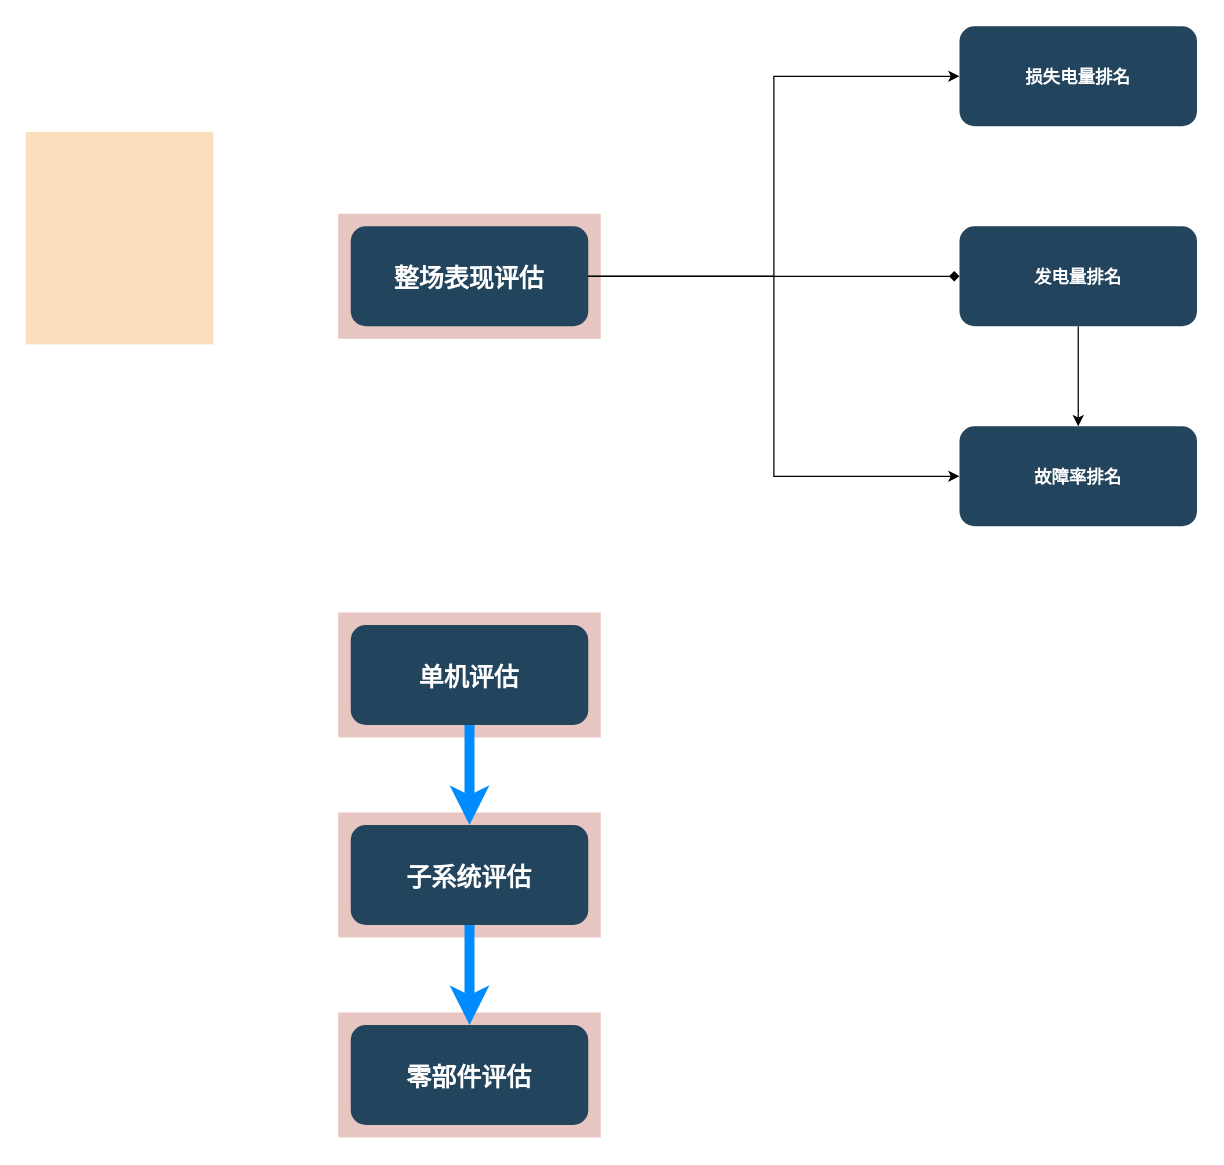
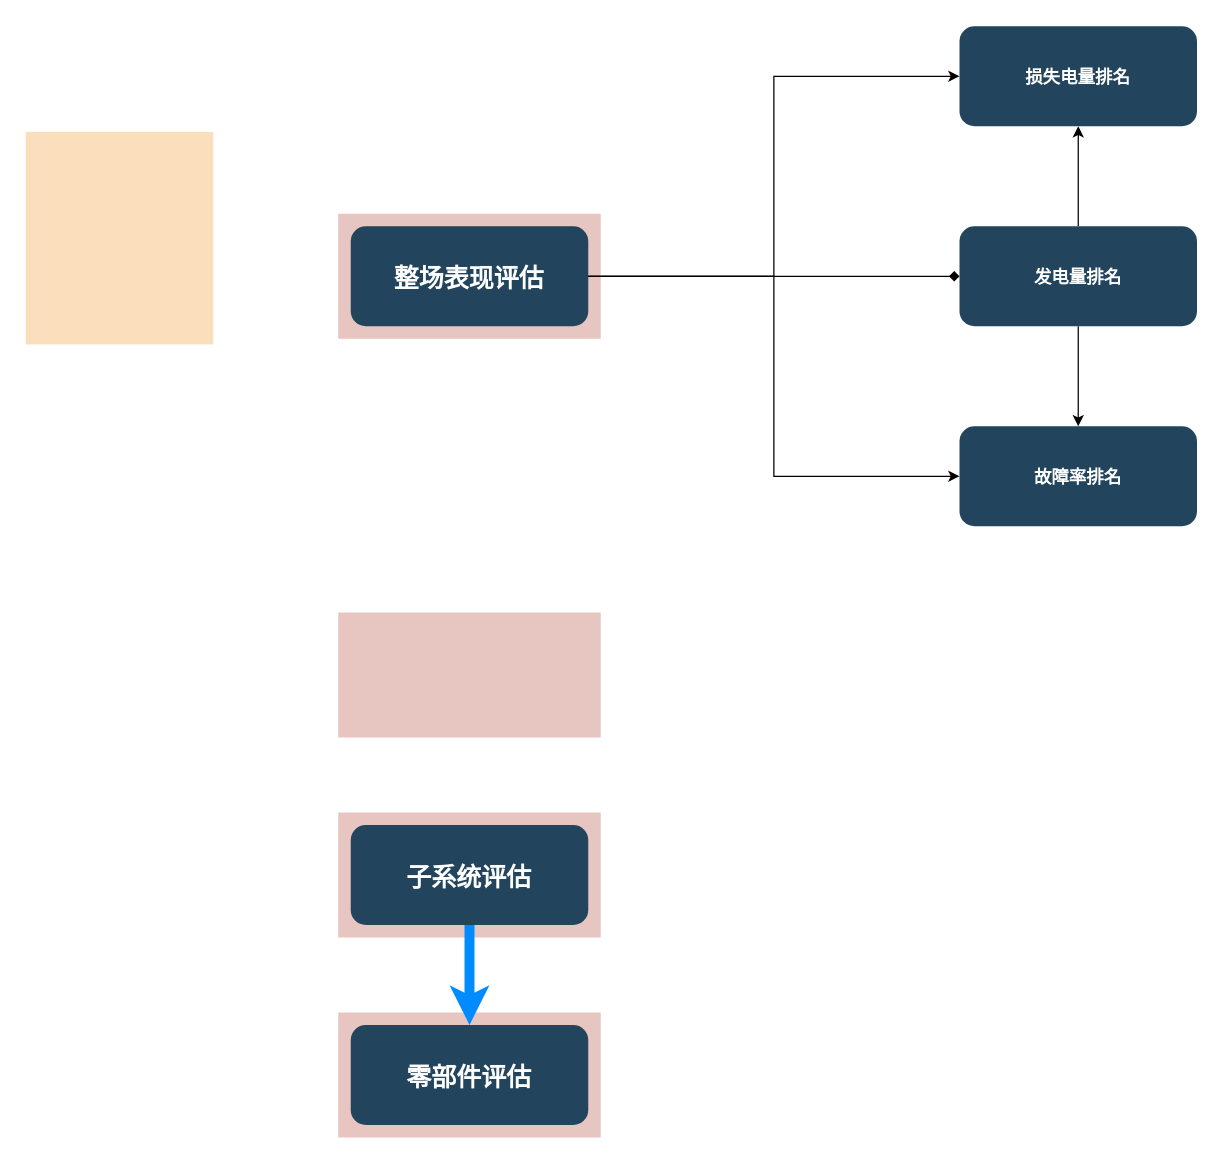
edge "发电量排名" -> "损失电量排名": added
node "单机评估": removed
edge "单机评估" -> "子系统评估": removed
